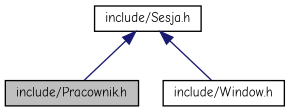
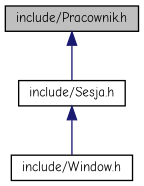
edge "include/Pracownik.h" -> "include/Sesja.h": reversed
